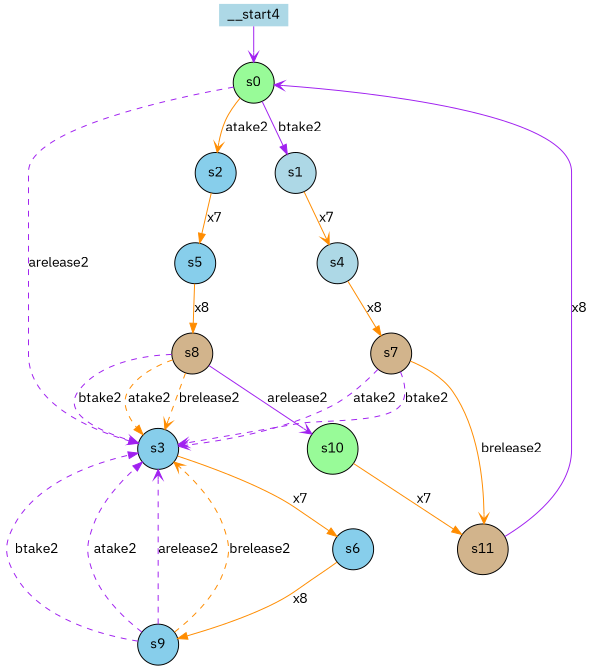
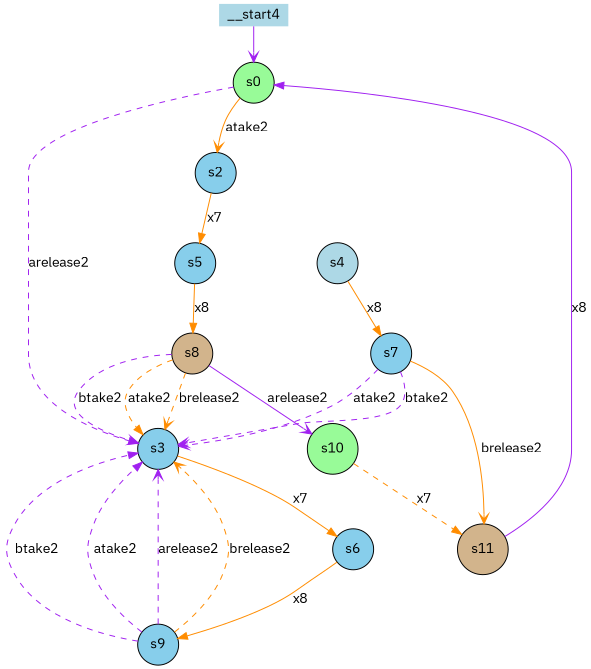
node "s1": removed
edge "s11" -> "s0": arrowhead vee -> normal
node "s7": fillcolor tan -> skyblue
edge "s10" -> "s11": style strict -> dashed
